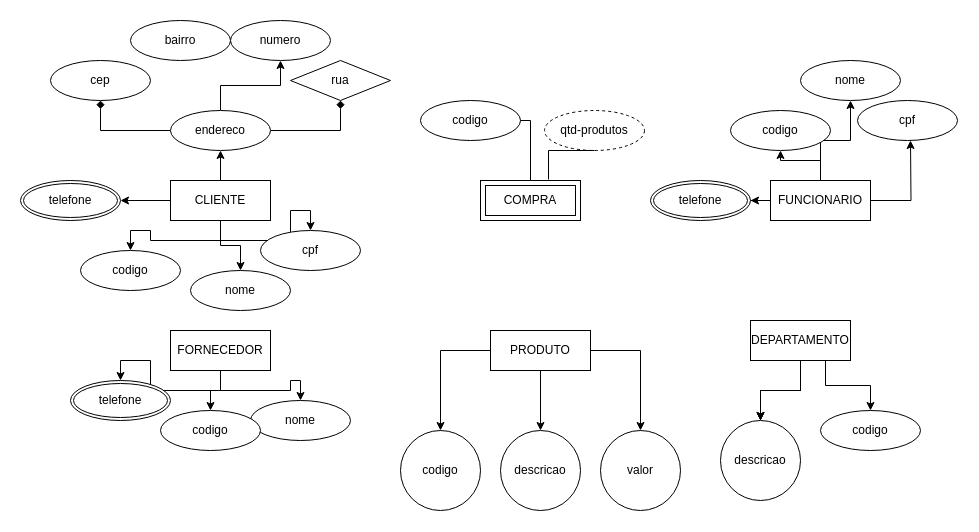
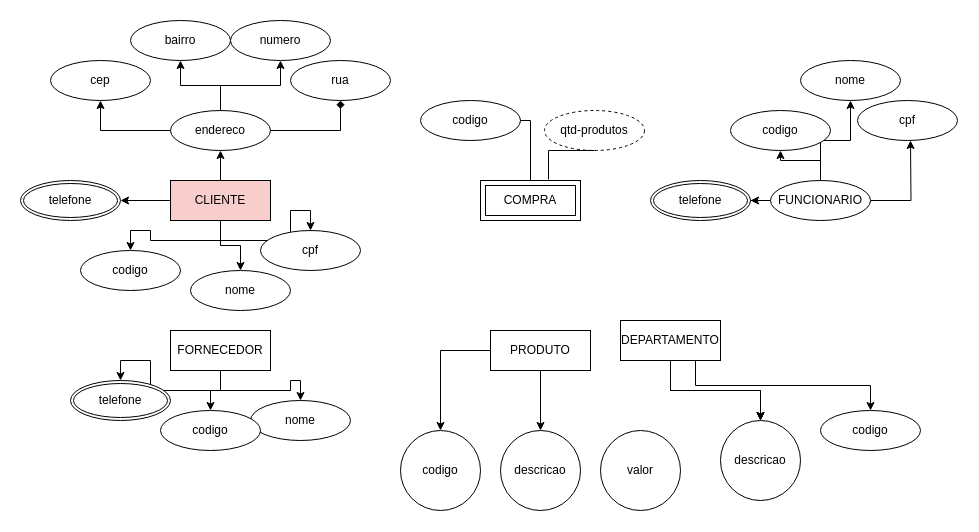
node "rua": shape diamond -> ellipse
edge "endereco" -> "bairro": added
edge "endereco" -> "cep": arrowhead diamond -> classic
node "CLIENTE": fillcolor #ffffff -> #f8cecc
node "FUNCIONARIO": shape rectangle -> ellipse
node "DEPARTAMENTO": moved (801, 341) -> (671, 341)
edge "PRODUTO" -> "valor": removed
